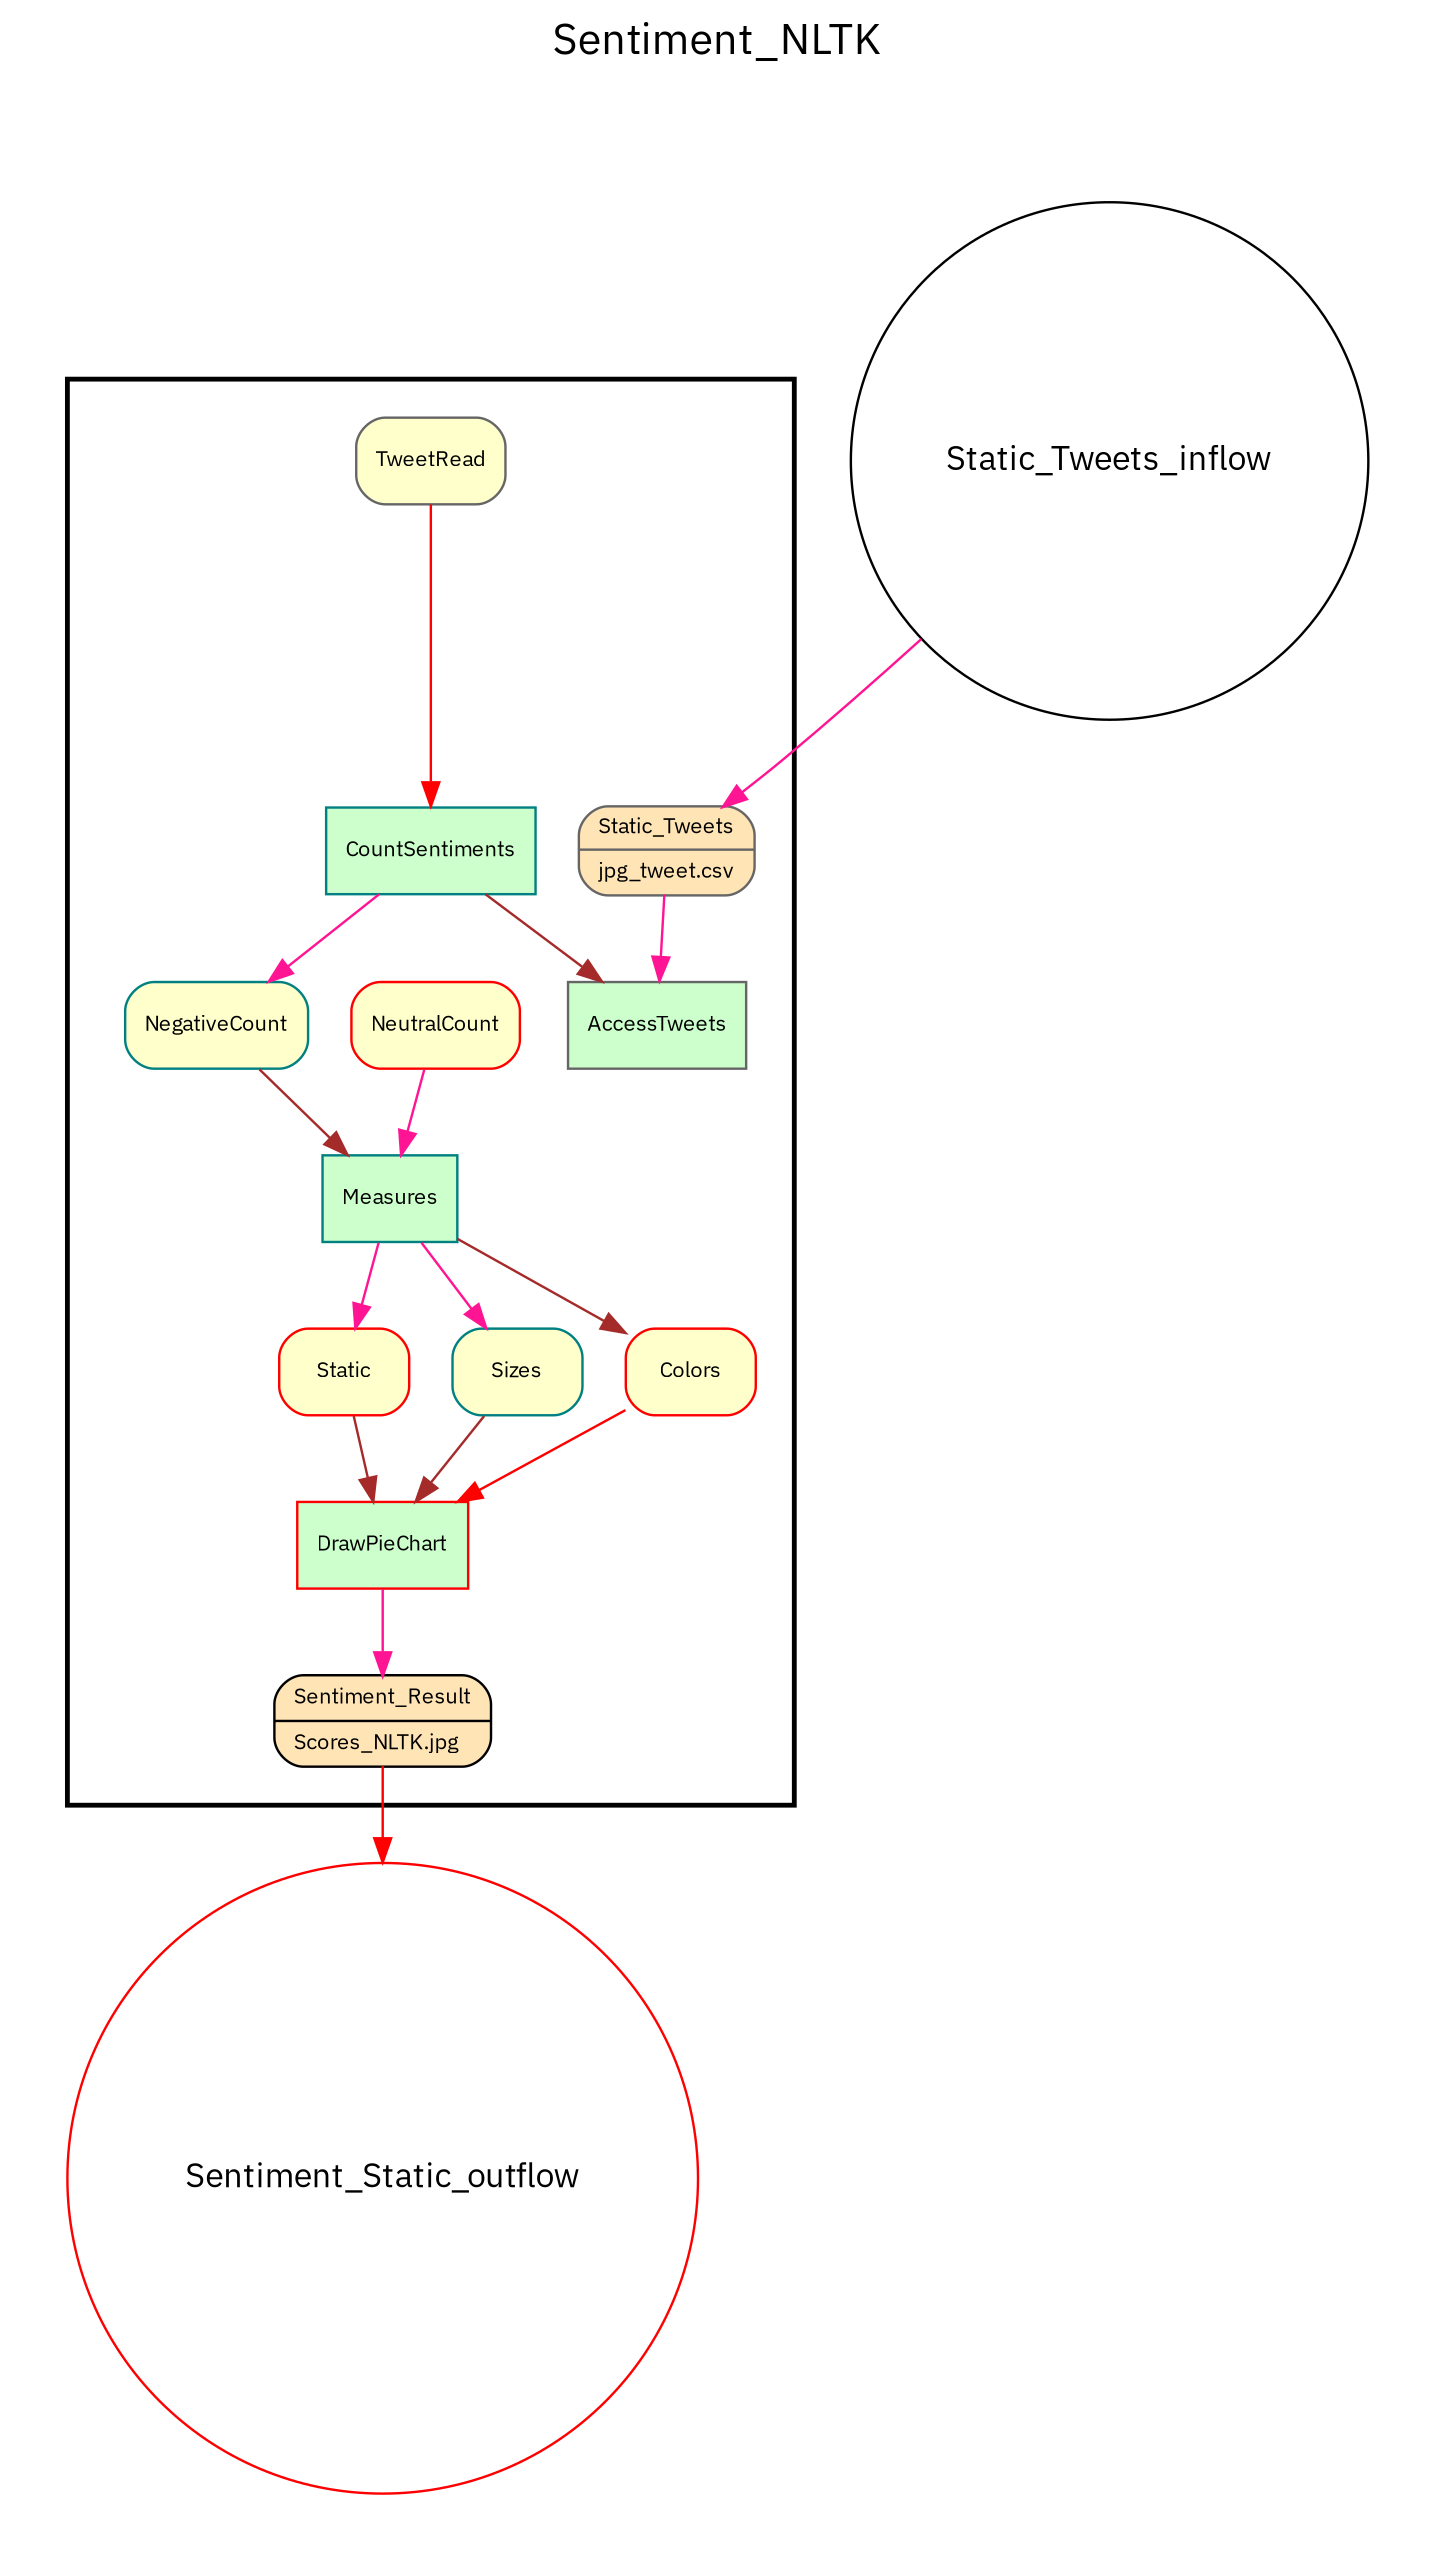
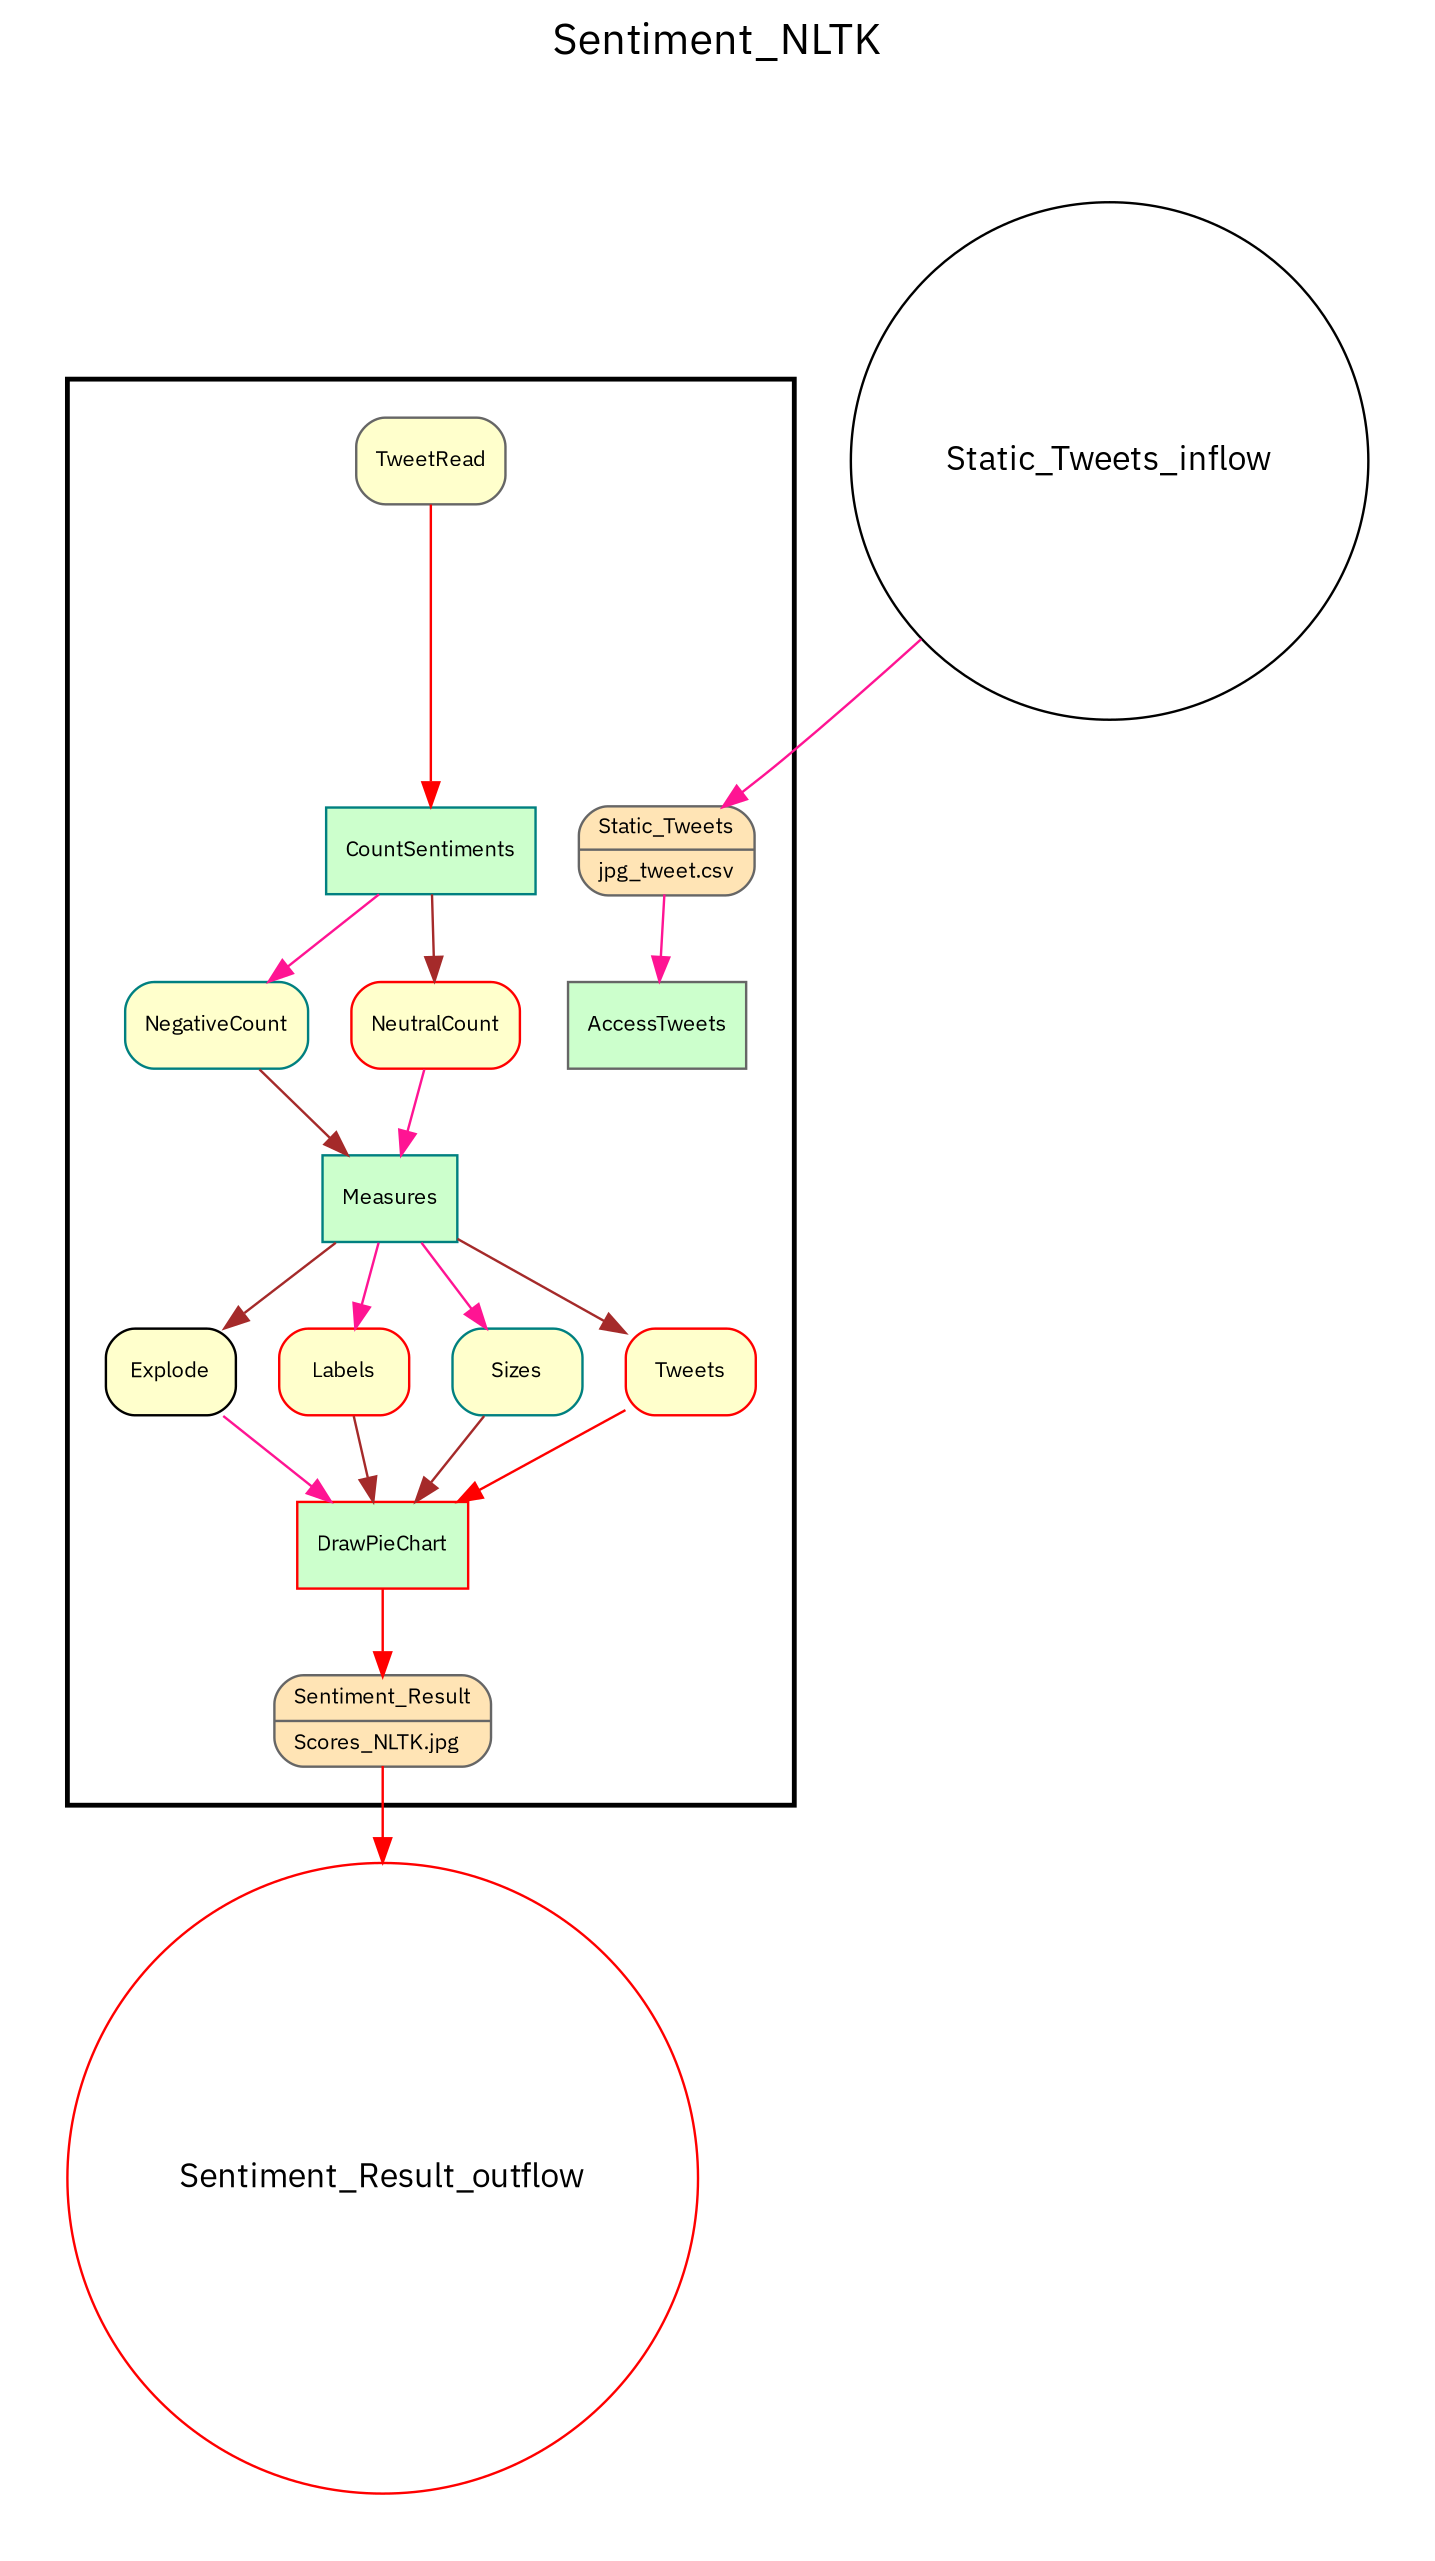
edge "CountSentiments" -> "AccessTweets": now "CountSentiments" -> "NeutralCount"
node "Explode": added
node "Static": label "Static" -> "Labels"
node "Colors": label "Colors" -> "Tweets"
edge "DrawPieChart" -> "Sentiment_Result": color deeppink -> red
node "Sentiment_Result": color black -> gray40
node "Sentiment_Static_outflow": label "Sentiment_Static_outflow" -> "Sentiment_Result_outflow"
